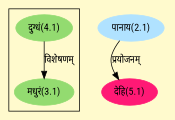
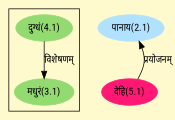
edge "पानाय(2.1)" -> "देहि(5.1)": reversed
